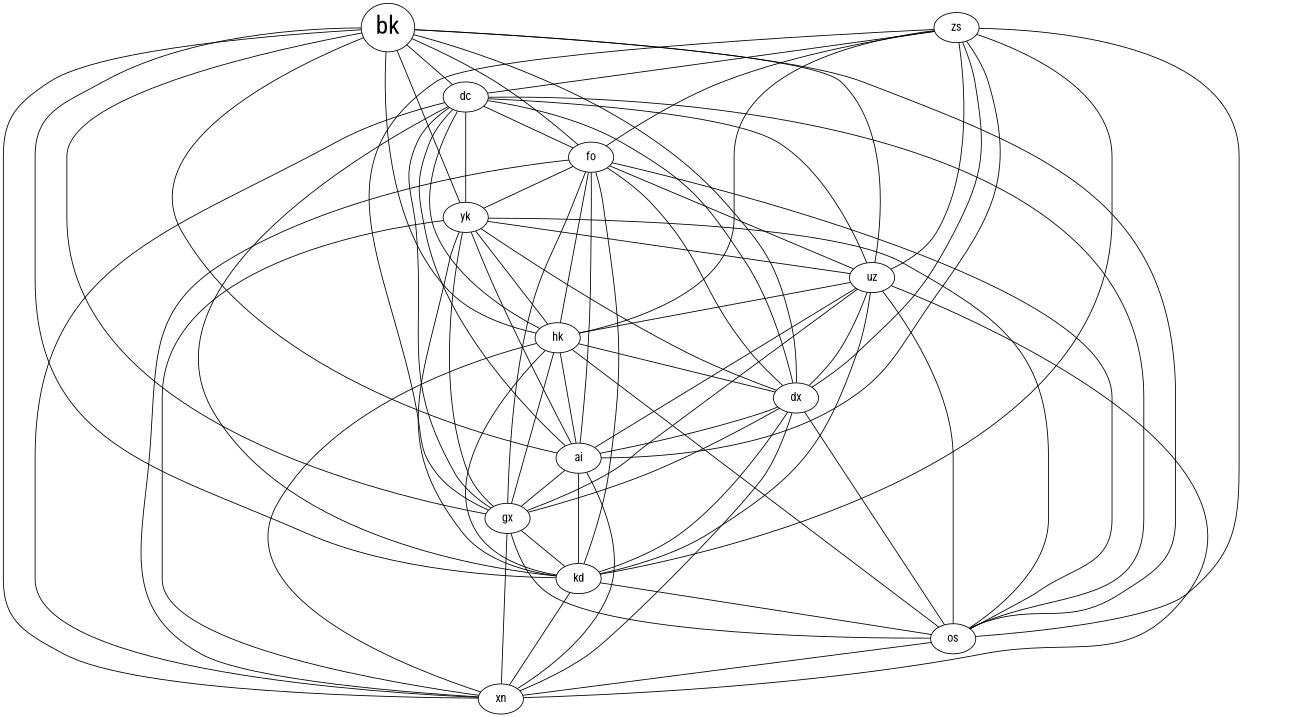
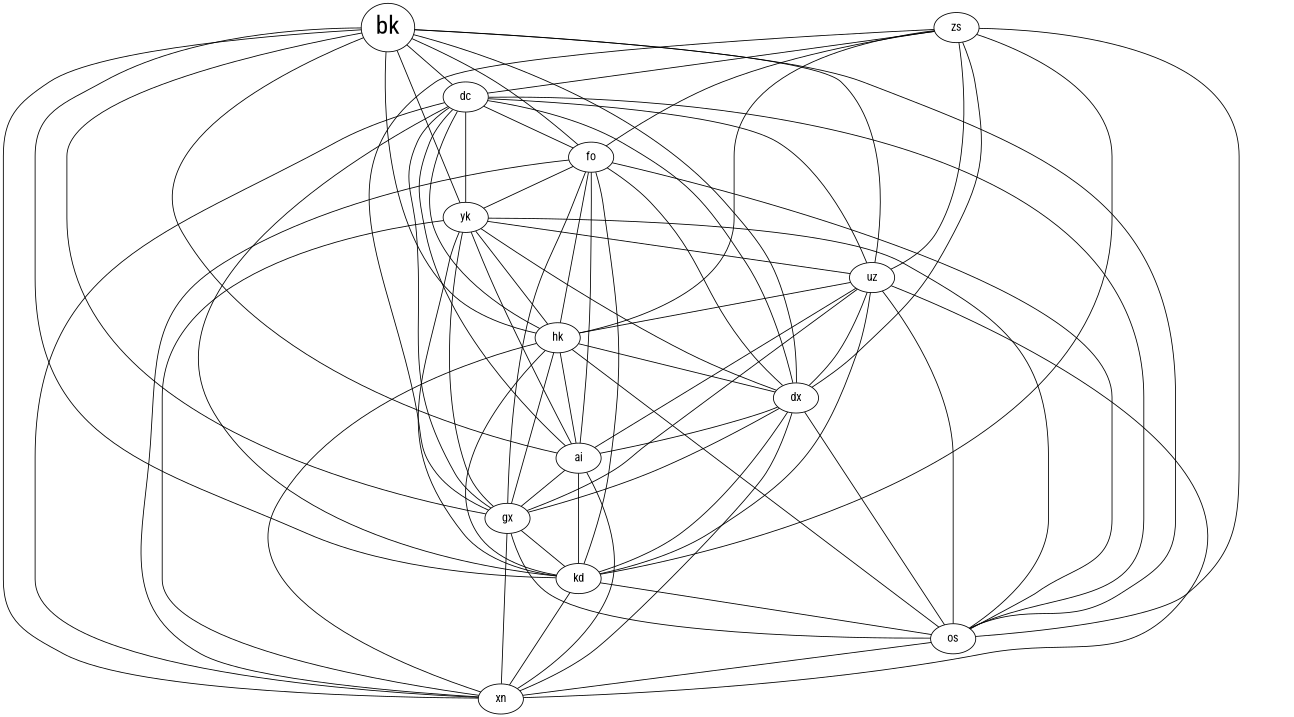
edge "fo" -- "uz": removed
edge "zs" -- "ai": removed
